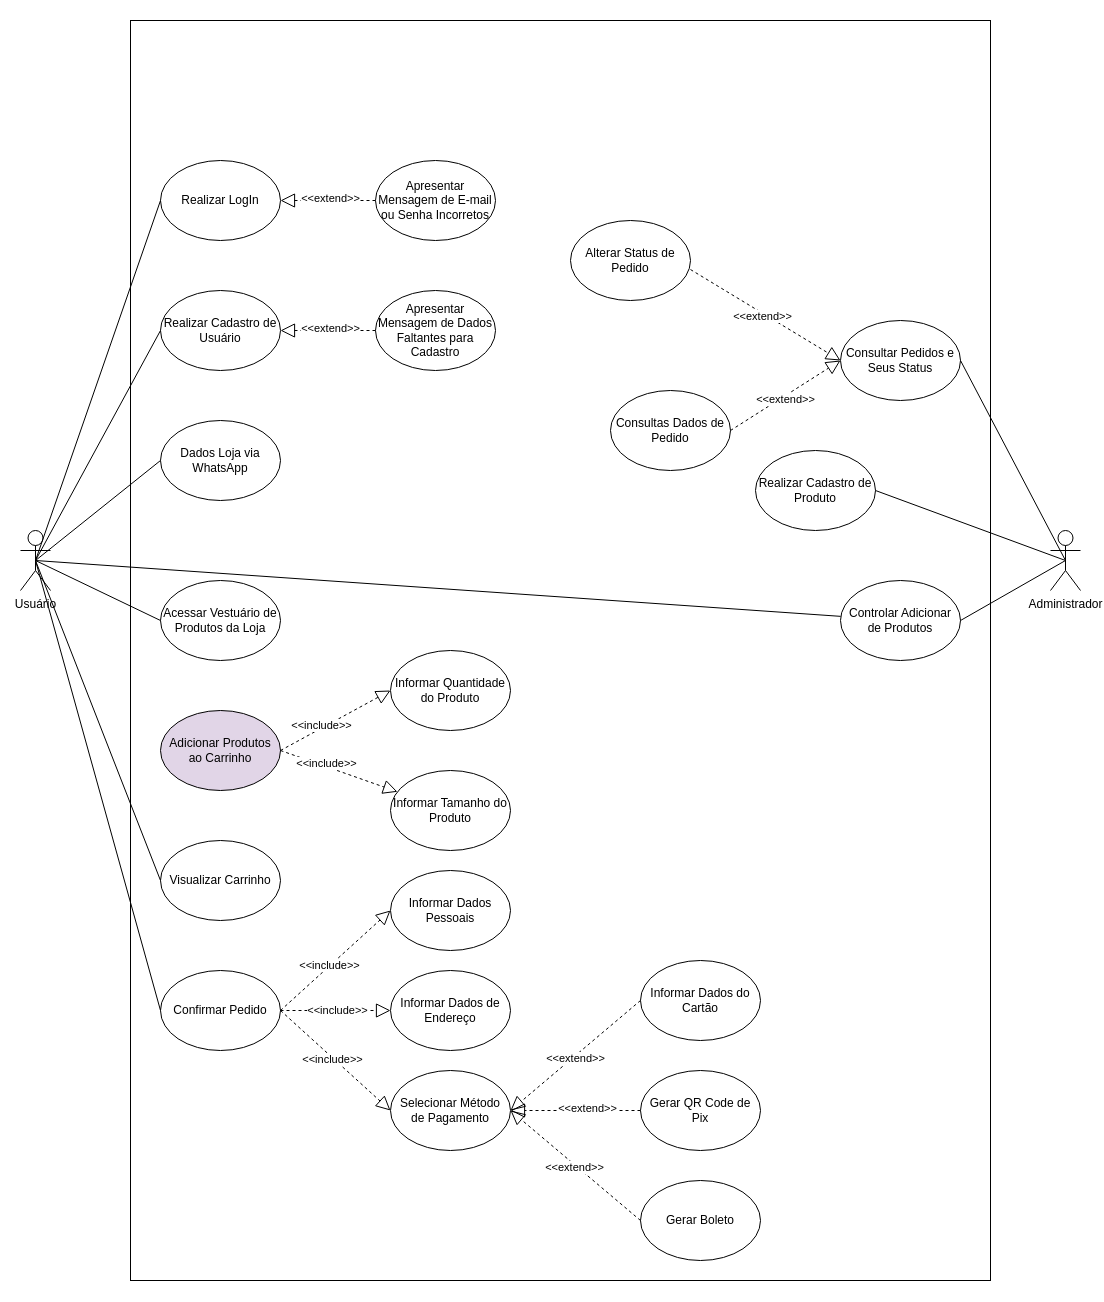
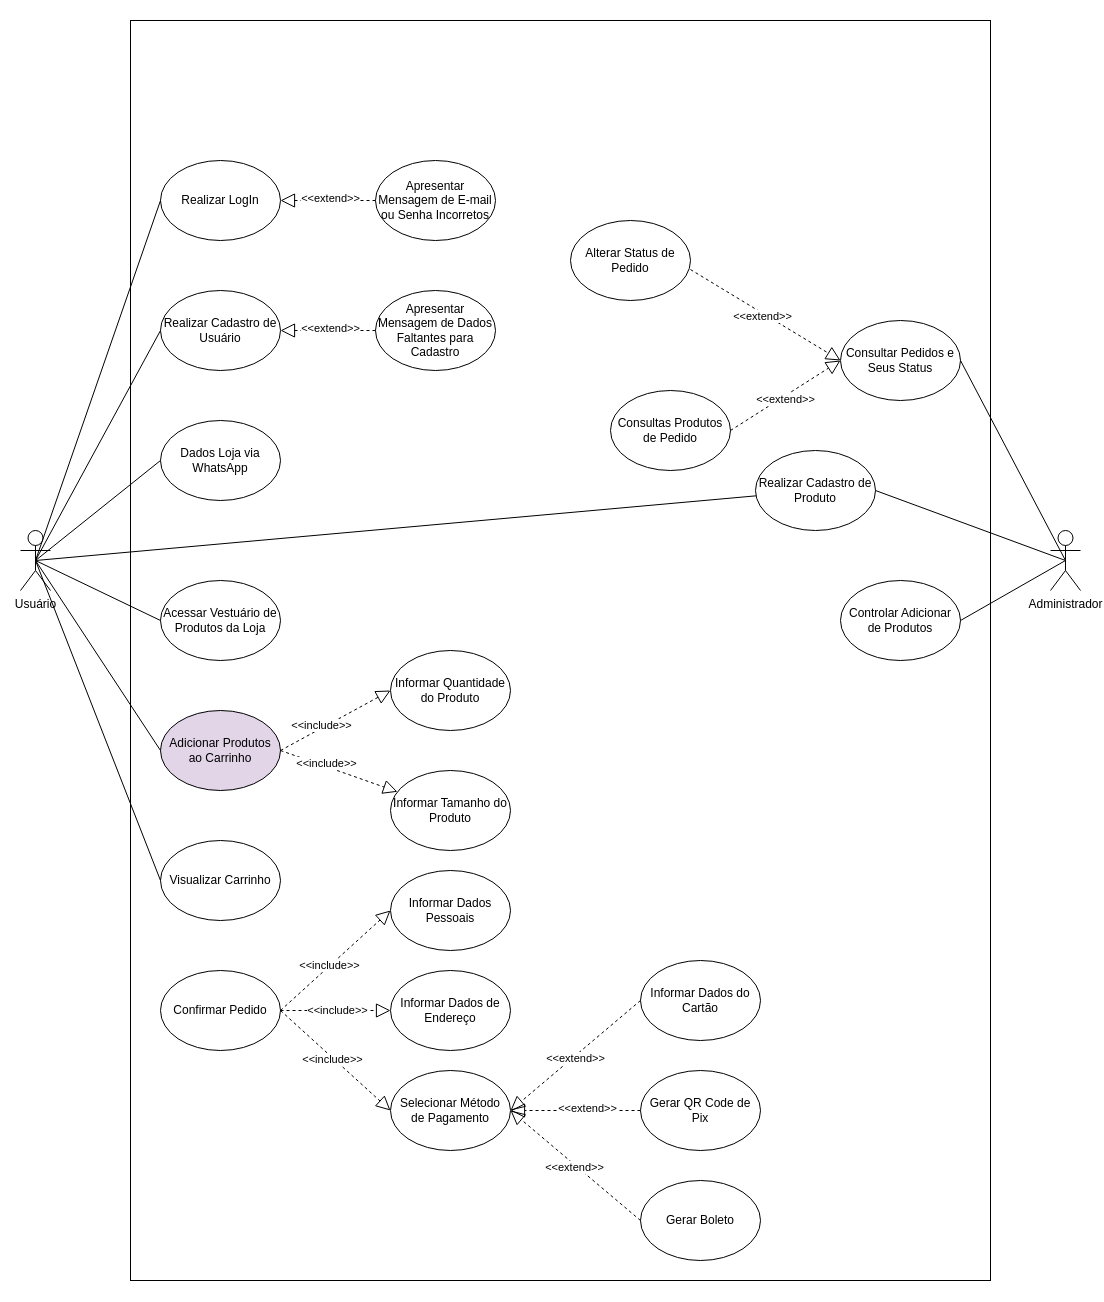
node "Consultas Dados de Pedido": label "Consultas Dados de Pedido" -> "Consultas Produtos de Pedido"
edge "Usuário" -- "Controlar Adicionar de Produtos": now "Usuário" -- "Adicionar Produtos ao Carrinho"
edge "Usuário" -- "Confirmar Pedido": now "Usuário" -- "Realizar Cadastro de Produto"
